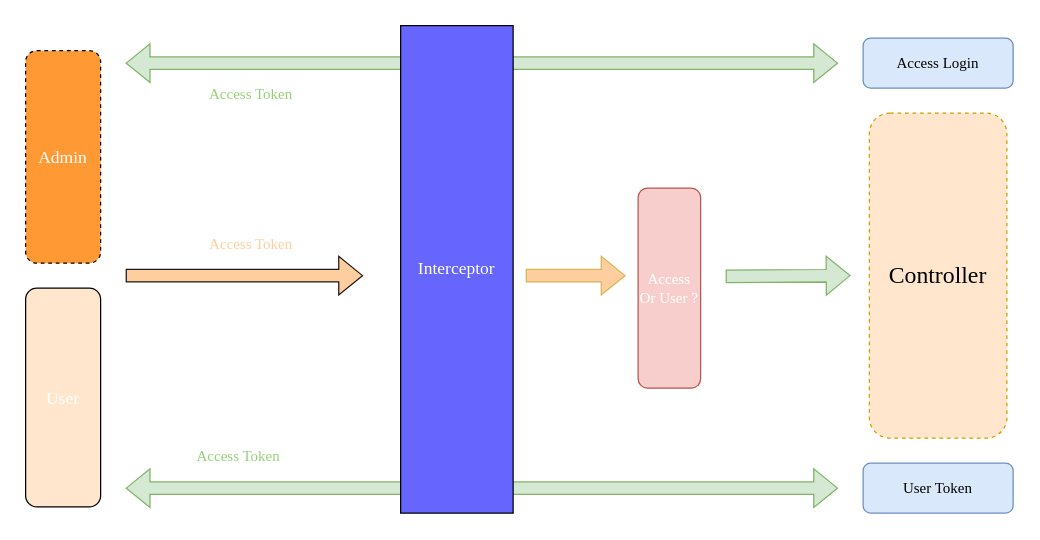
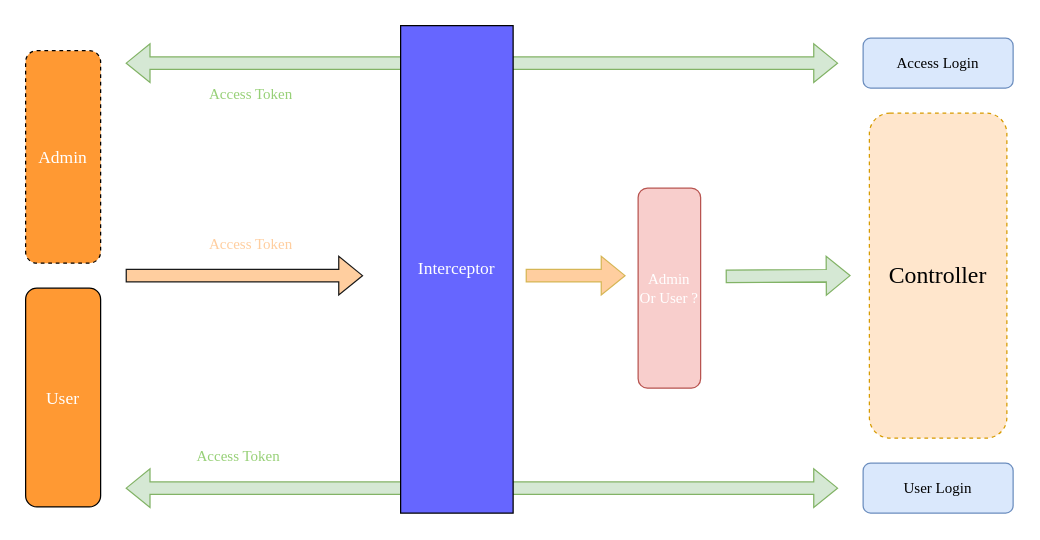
node "Access Or User ?": label "Access Or User ?" -> "Admin Or User ?"
node "User": fillcolor #ffe6cc -> #ff9933
node "User Token": label "User Token" -> "User Login"
